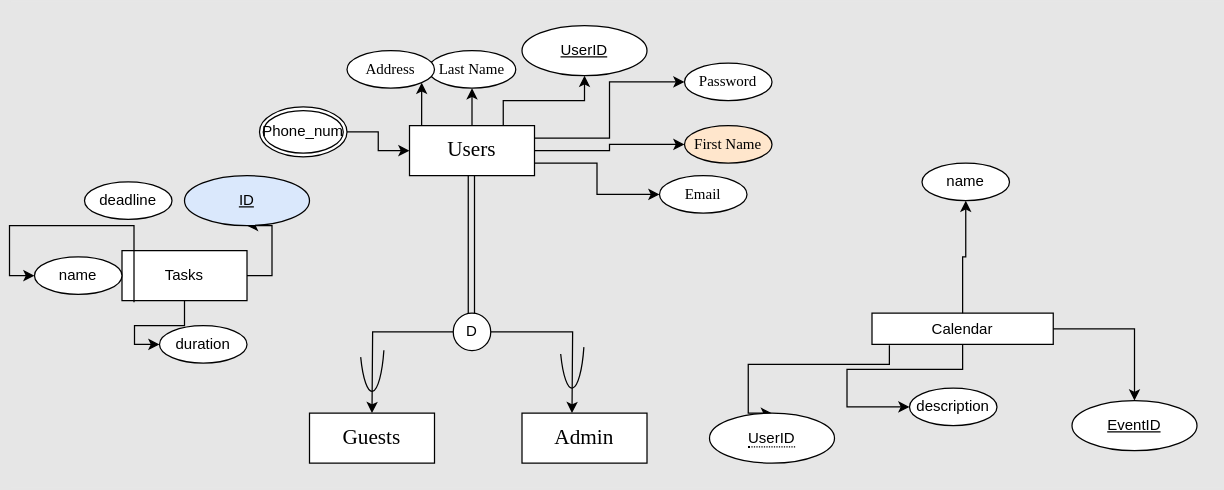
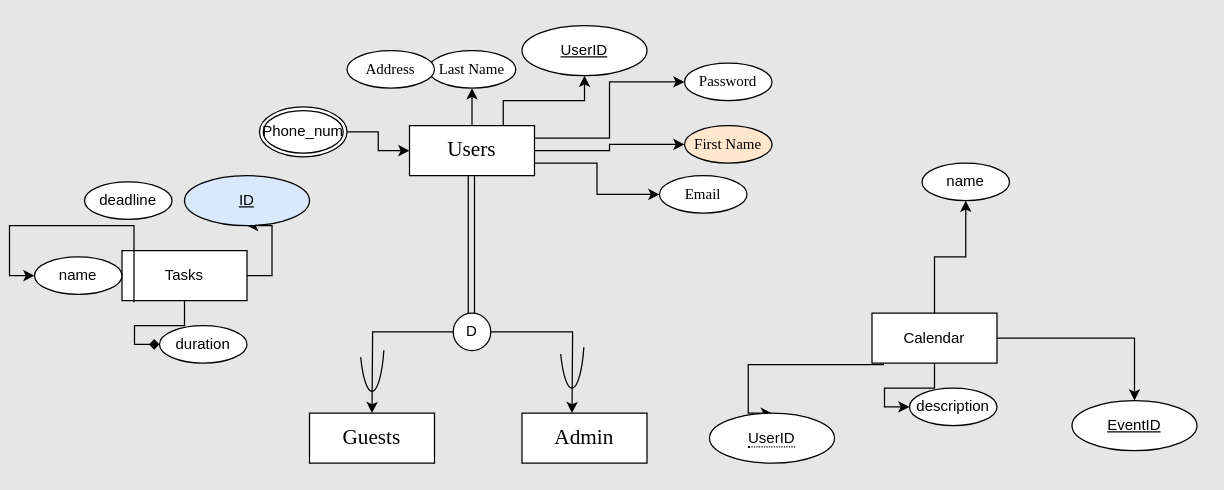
edge "Users" -> "Address": removed
node "Calendar": size 181x31 -> 125x50
edge "Tasks" -> "duration": arrowhead classic -> diamond
